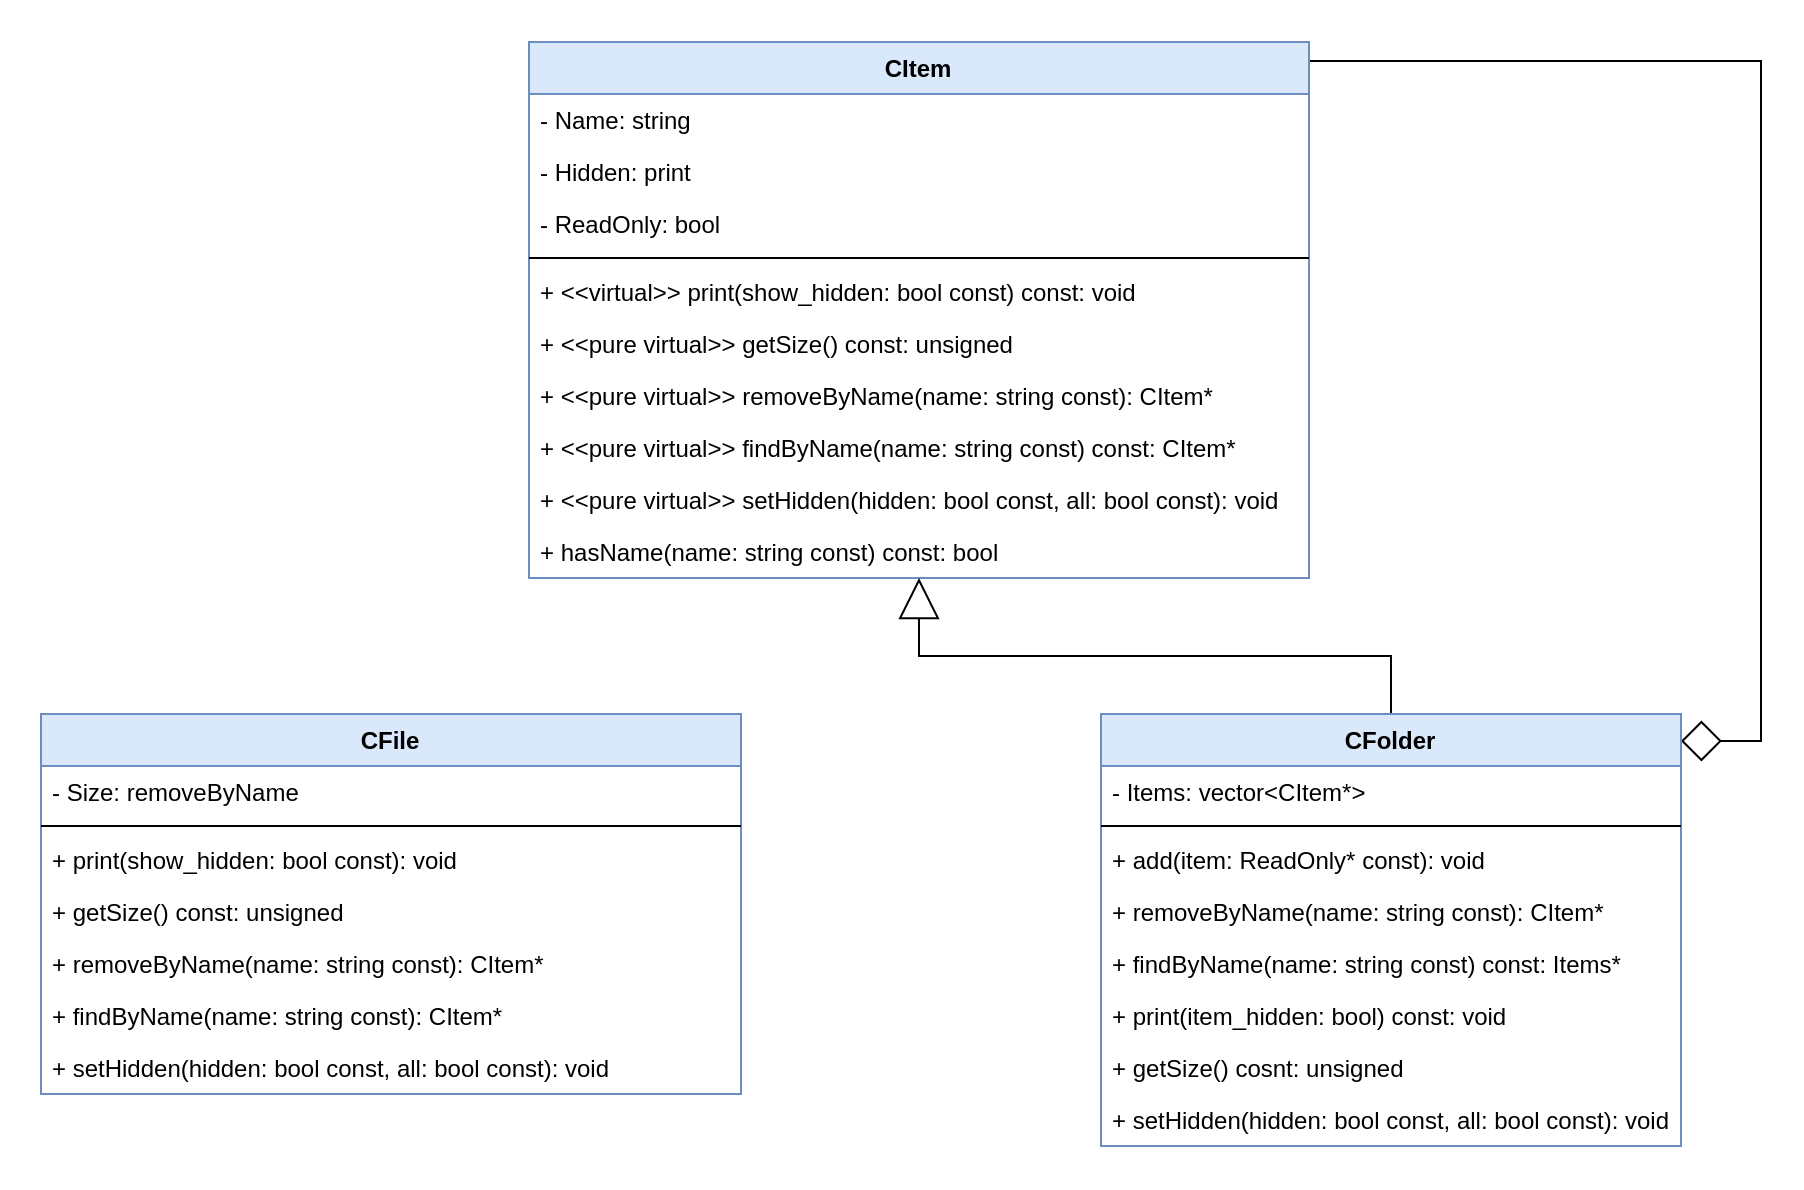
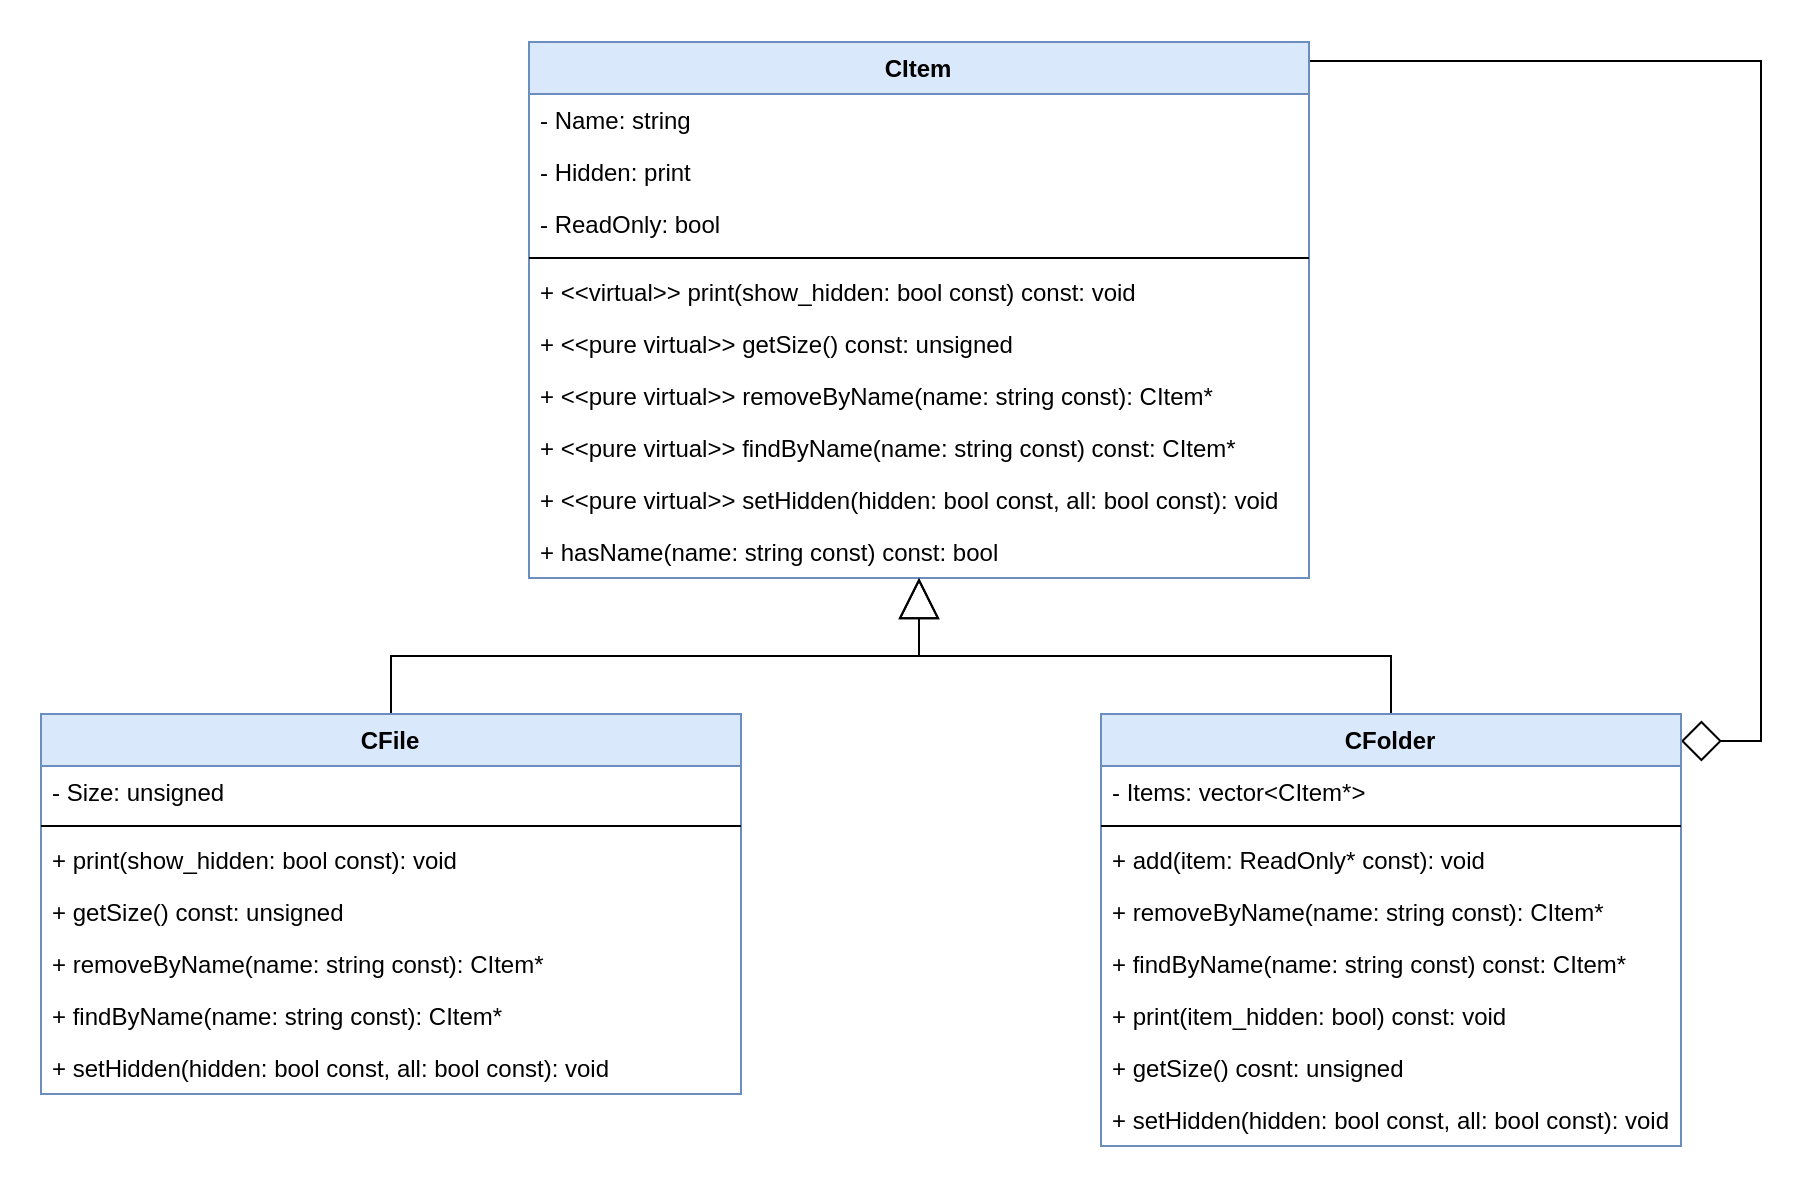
edge "CFile" -> "CItem": added
node "- Size: removeByName": label "- Size: removeByName" -> "- Size: unsigned"
node "+ findByName(name: string const) const: Items*": label "+ findByName(name: string const) const: Items*" -> "+ findByName(name: string const) const: CItem*"
